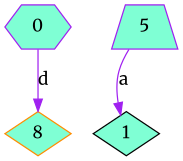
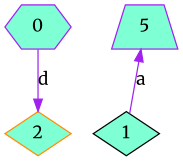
edge "5" -> "1": reversed
node "8": label "8" -> "2"
